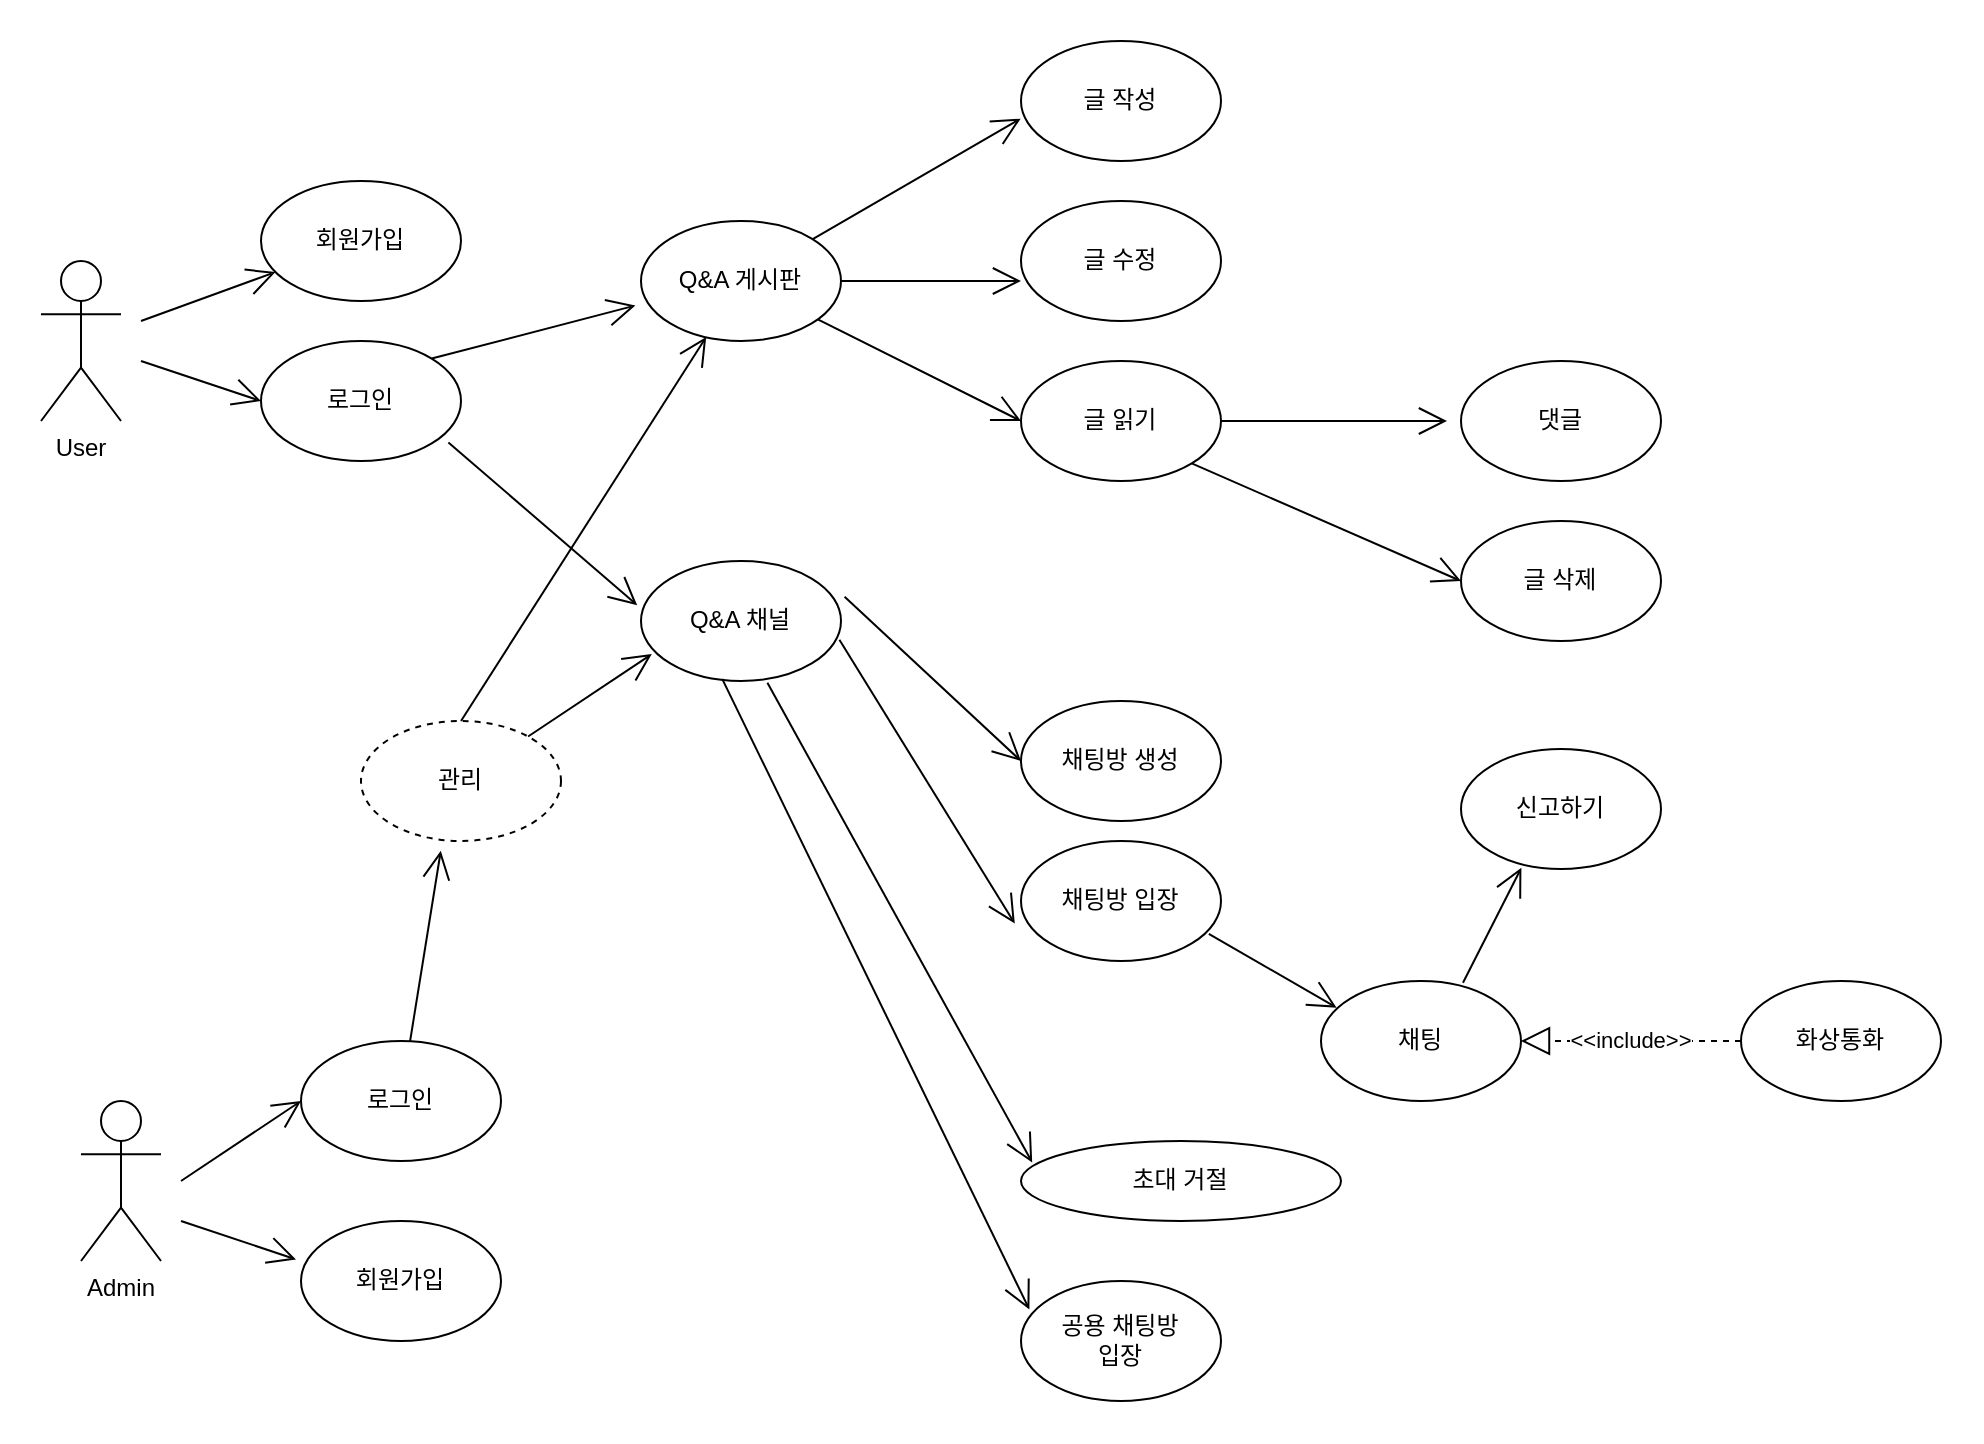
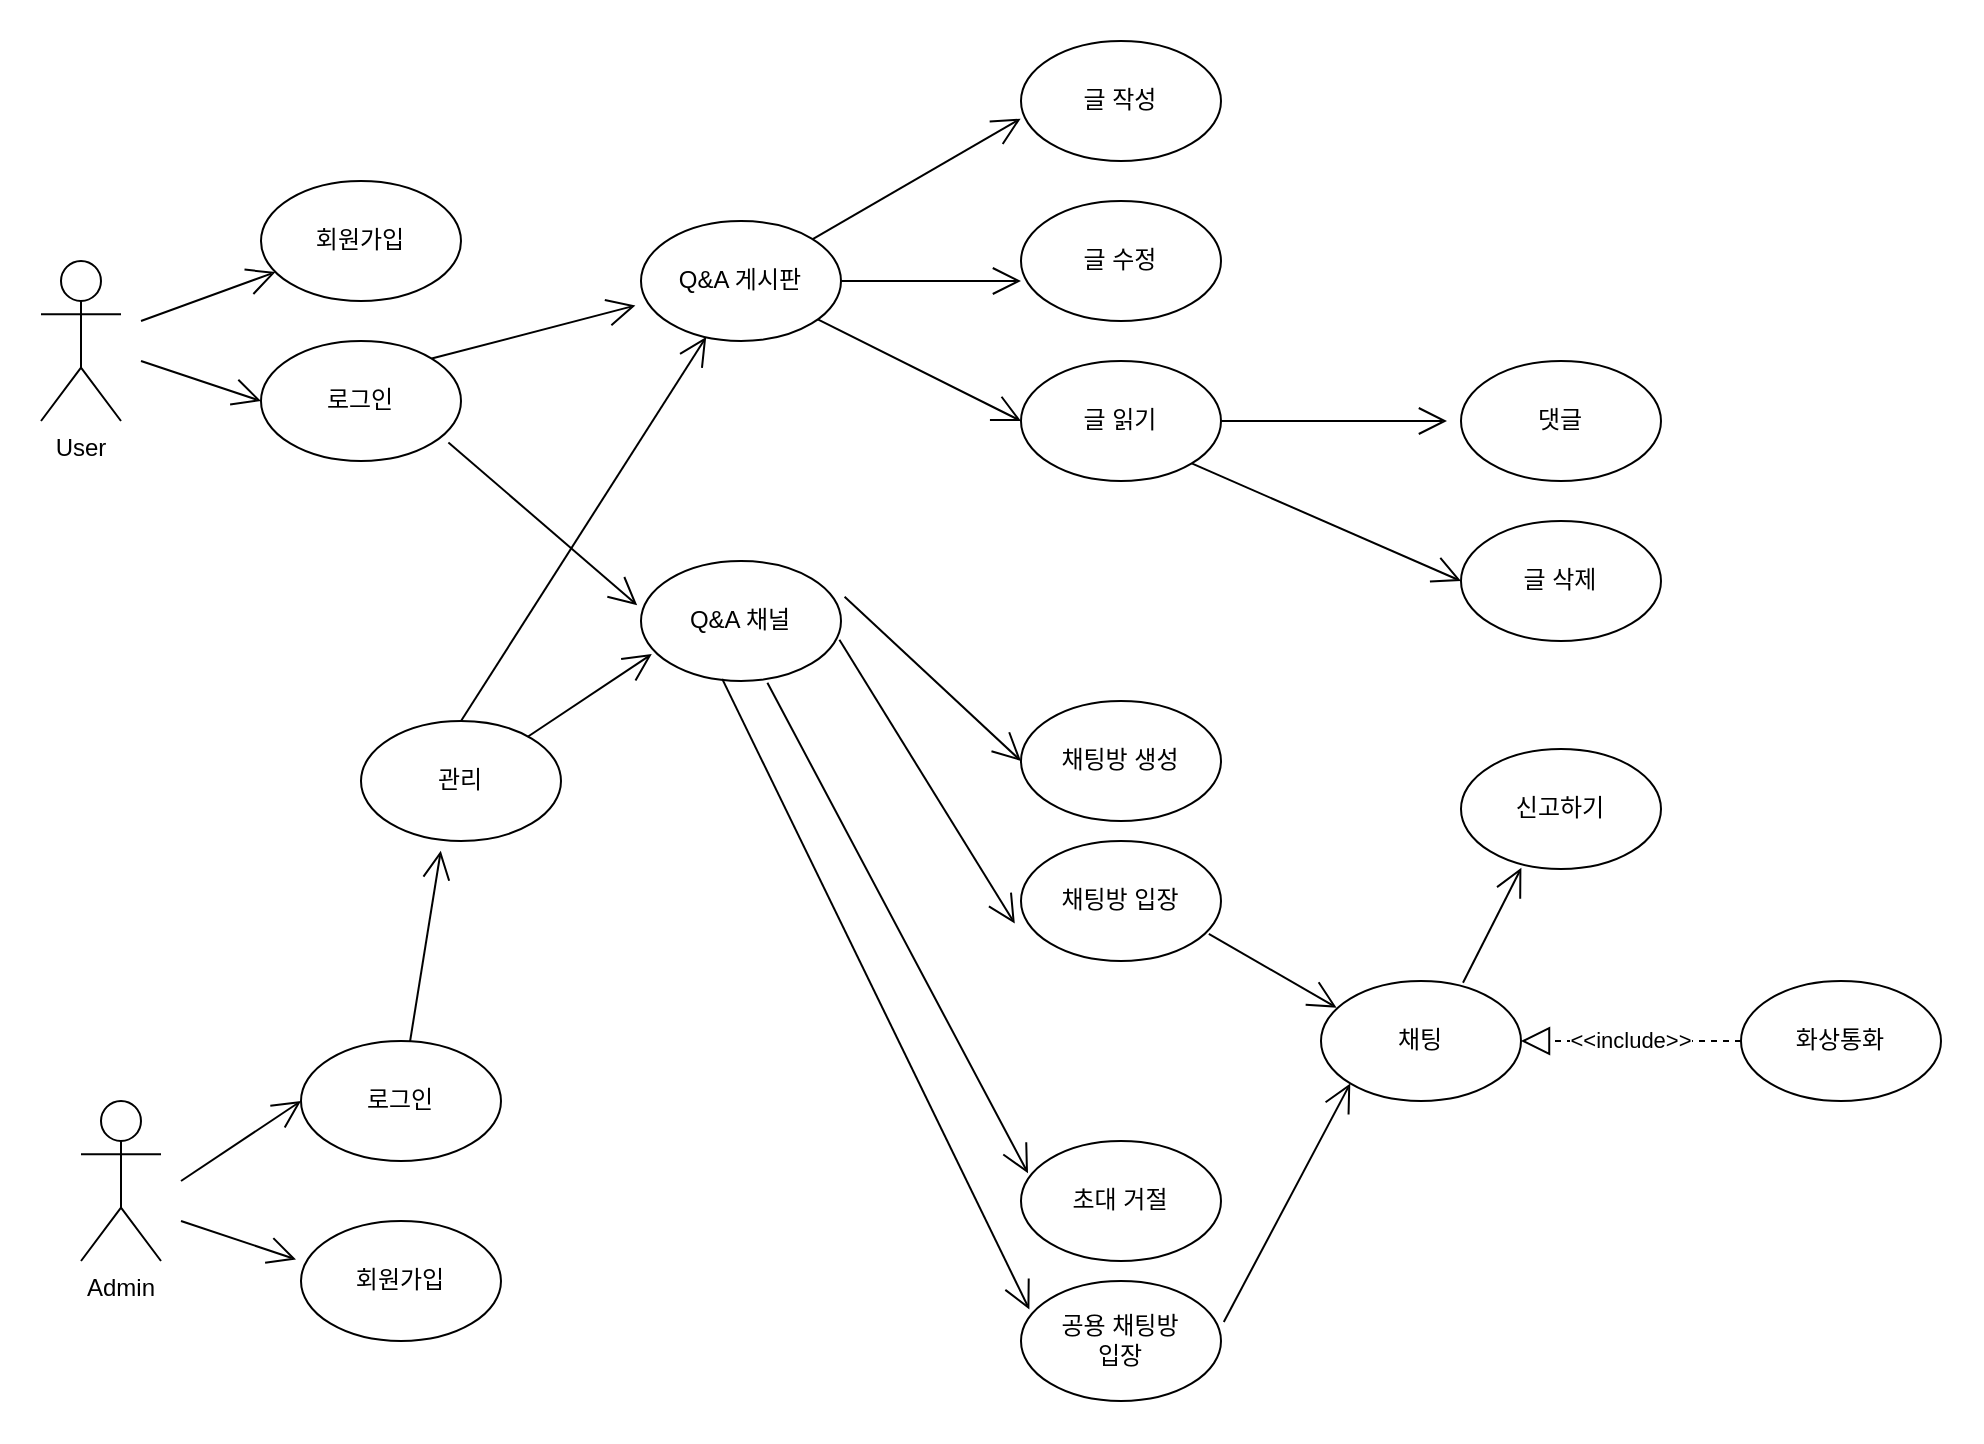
node "관리": style dashed -> solid
node "초대 거절": size 320x80 -> 200x120
edge "공용 채팅방 입장" -> "채팅": added
